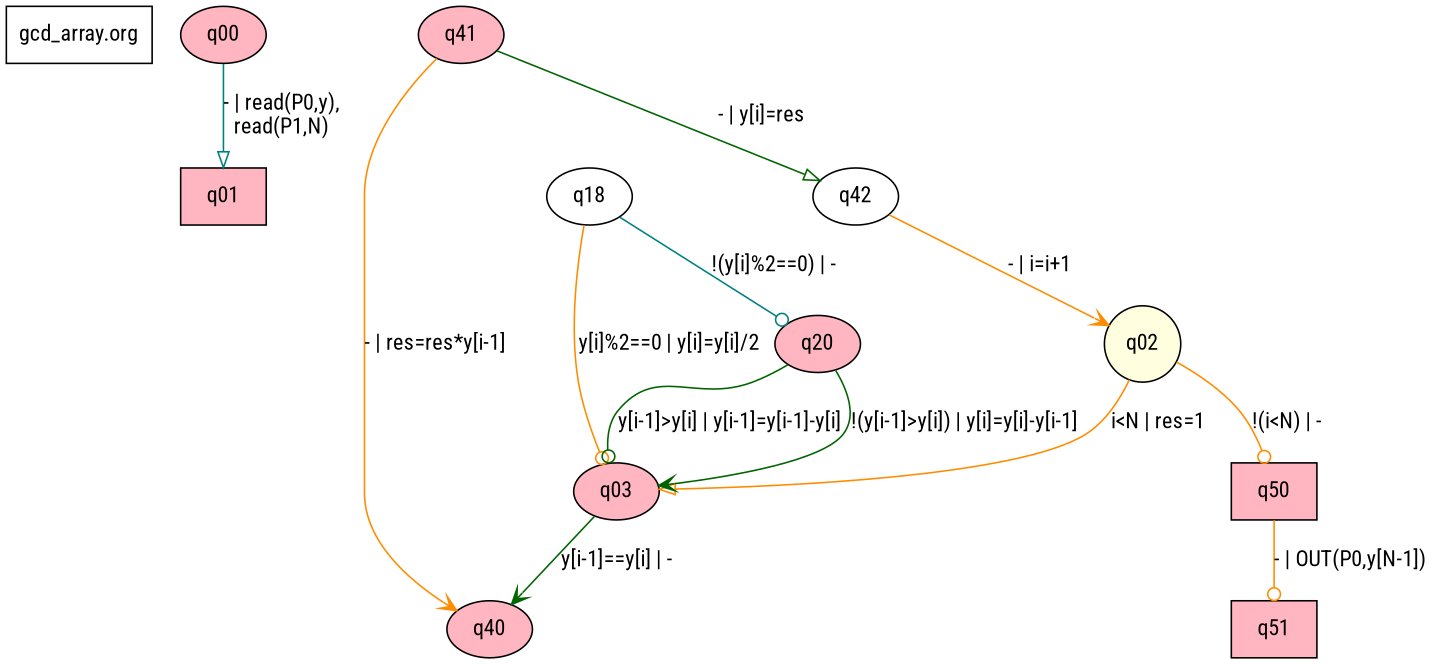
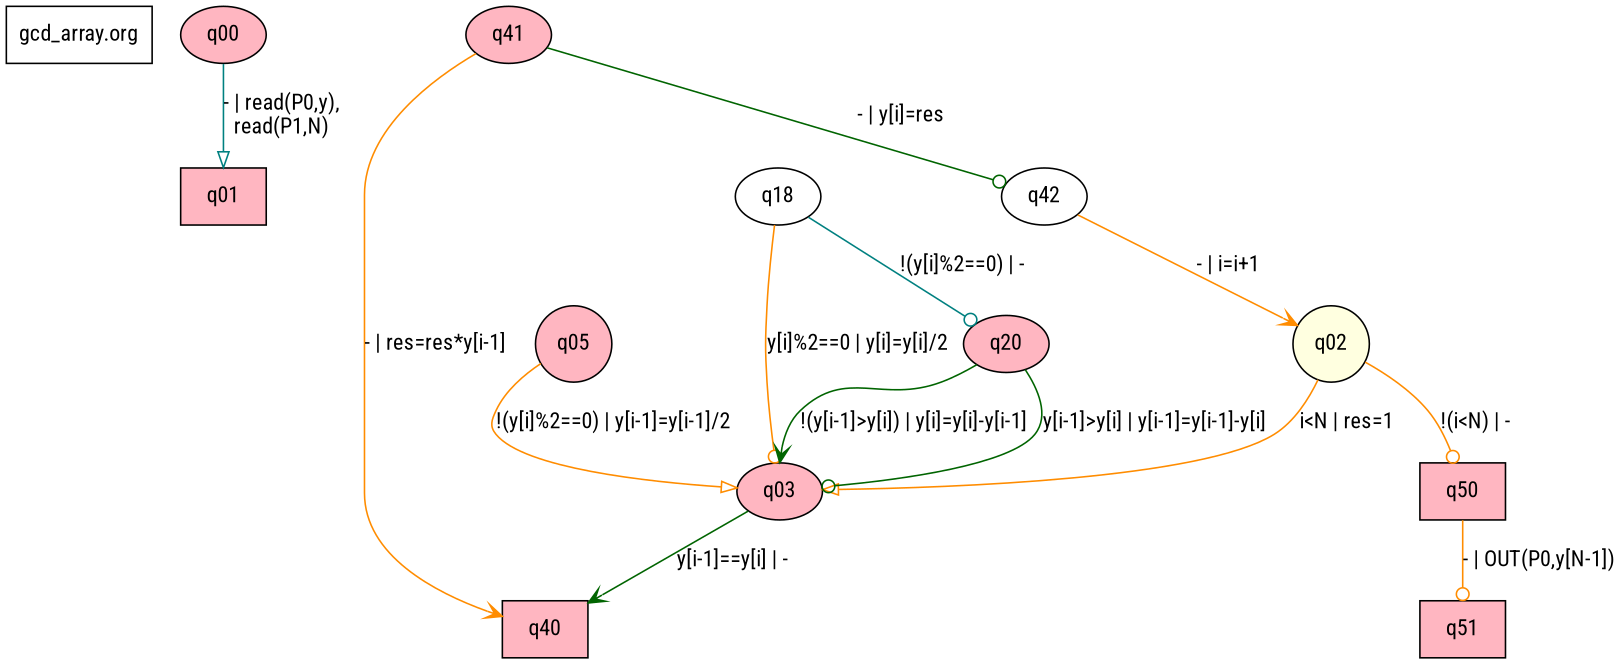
edge "q41" -> "q42": arrowhead onormal -> odot
node "q05": added
node "q40": shape ellipse -> box
